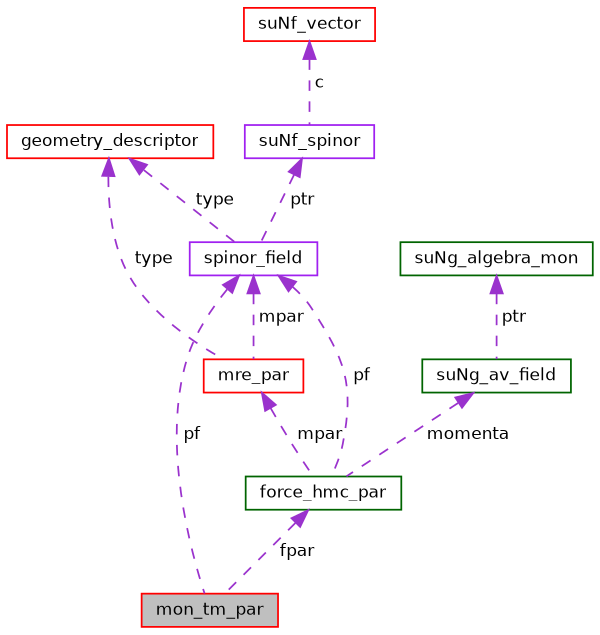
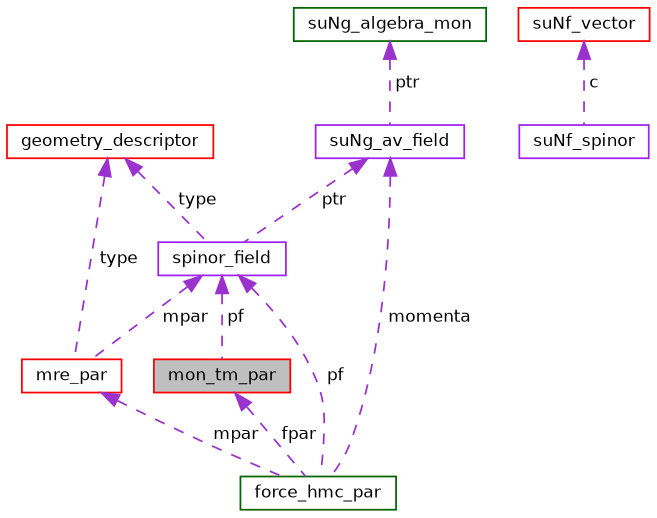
edge "spinor_field" -> "suNf_spinor": now "spinor_field" -> "suNg_av_field"
node "suNg_av_field": color darkgreen -> purple
edge "mon_tm_par" -> "force_hmc_par": reversed
